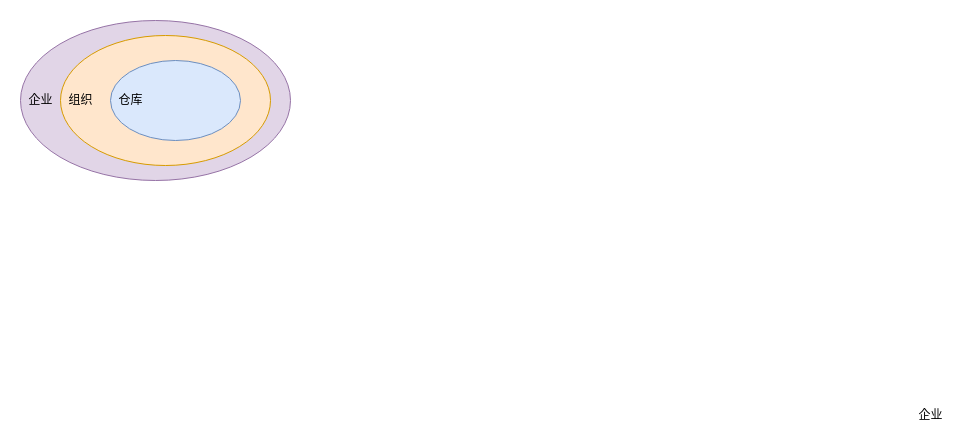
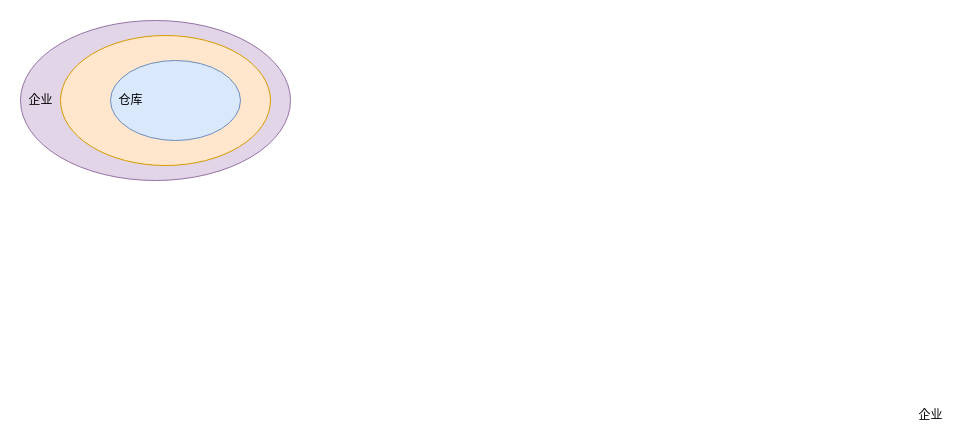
node "组织": removed
